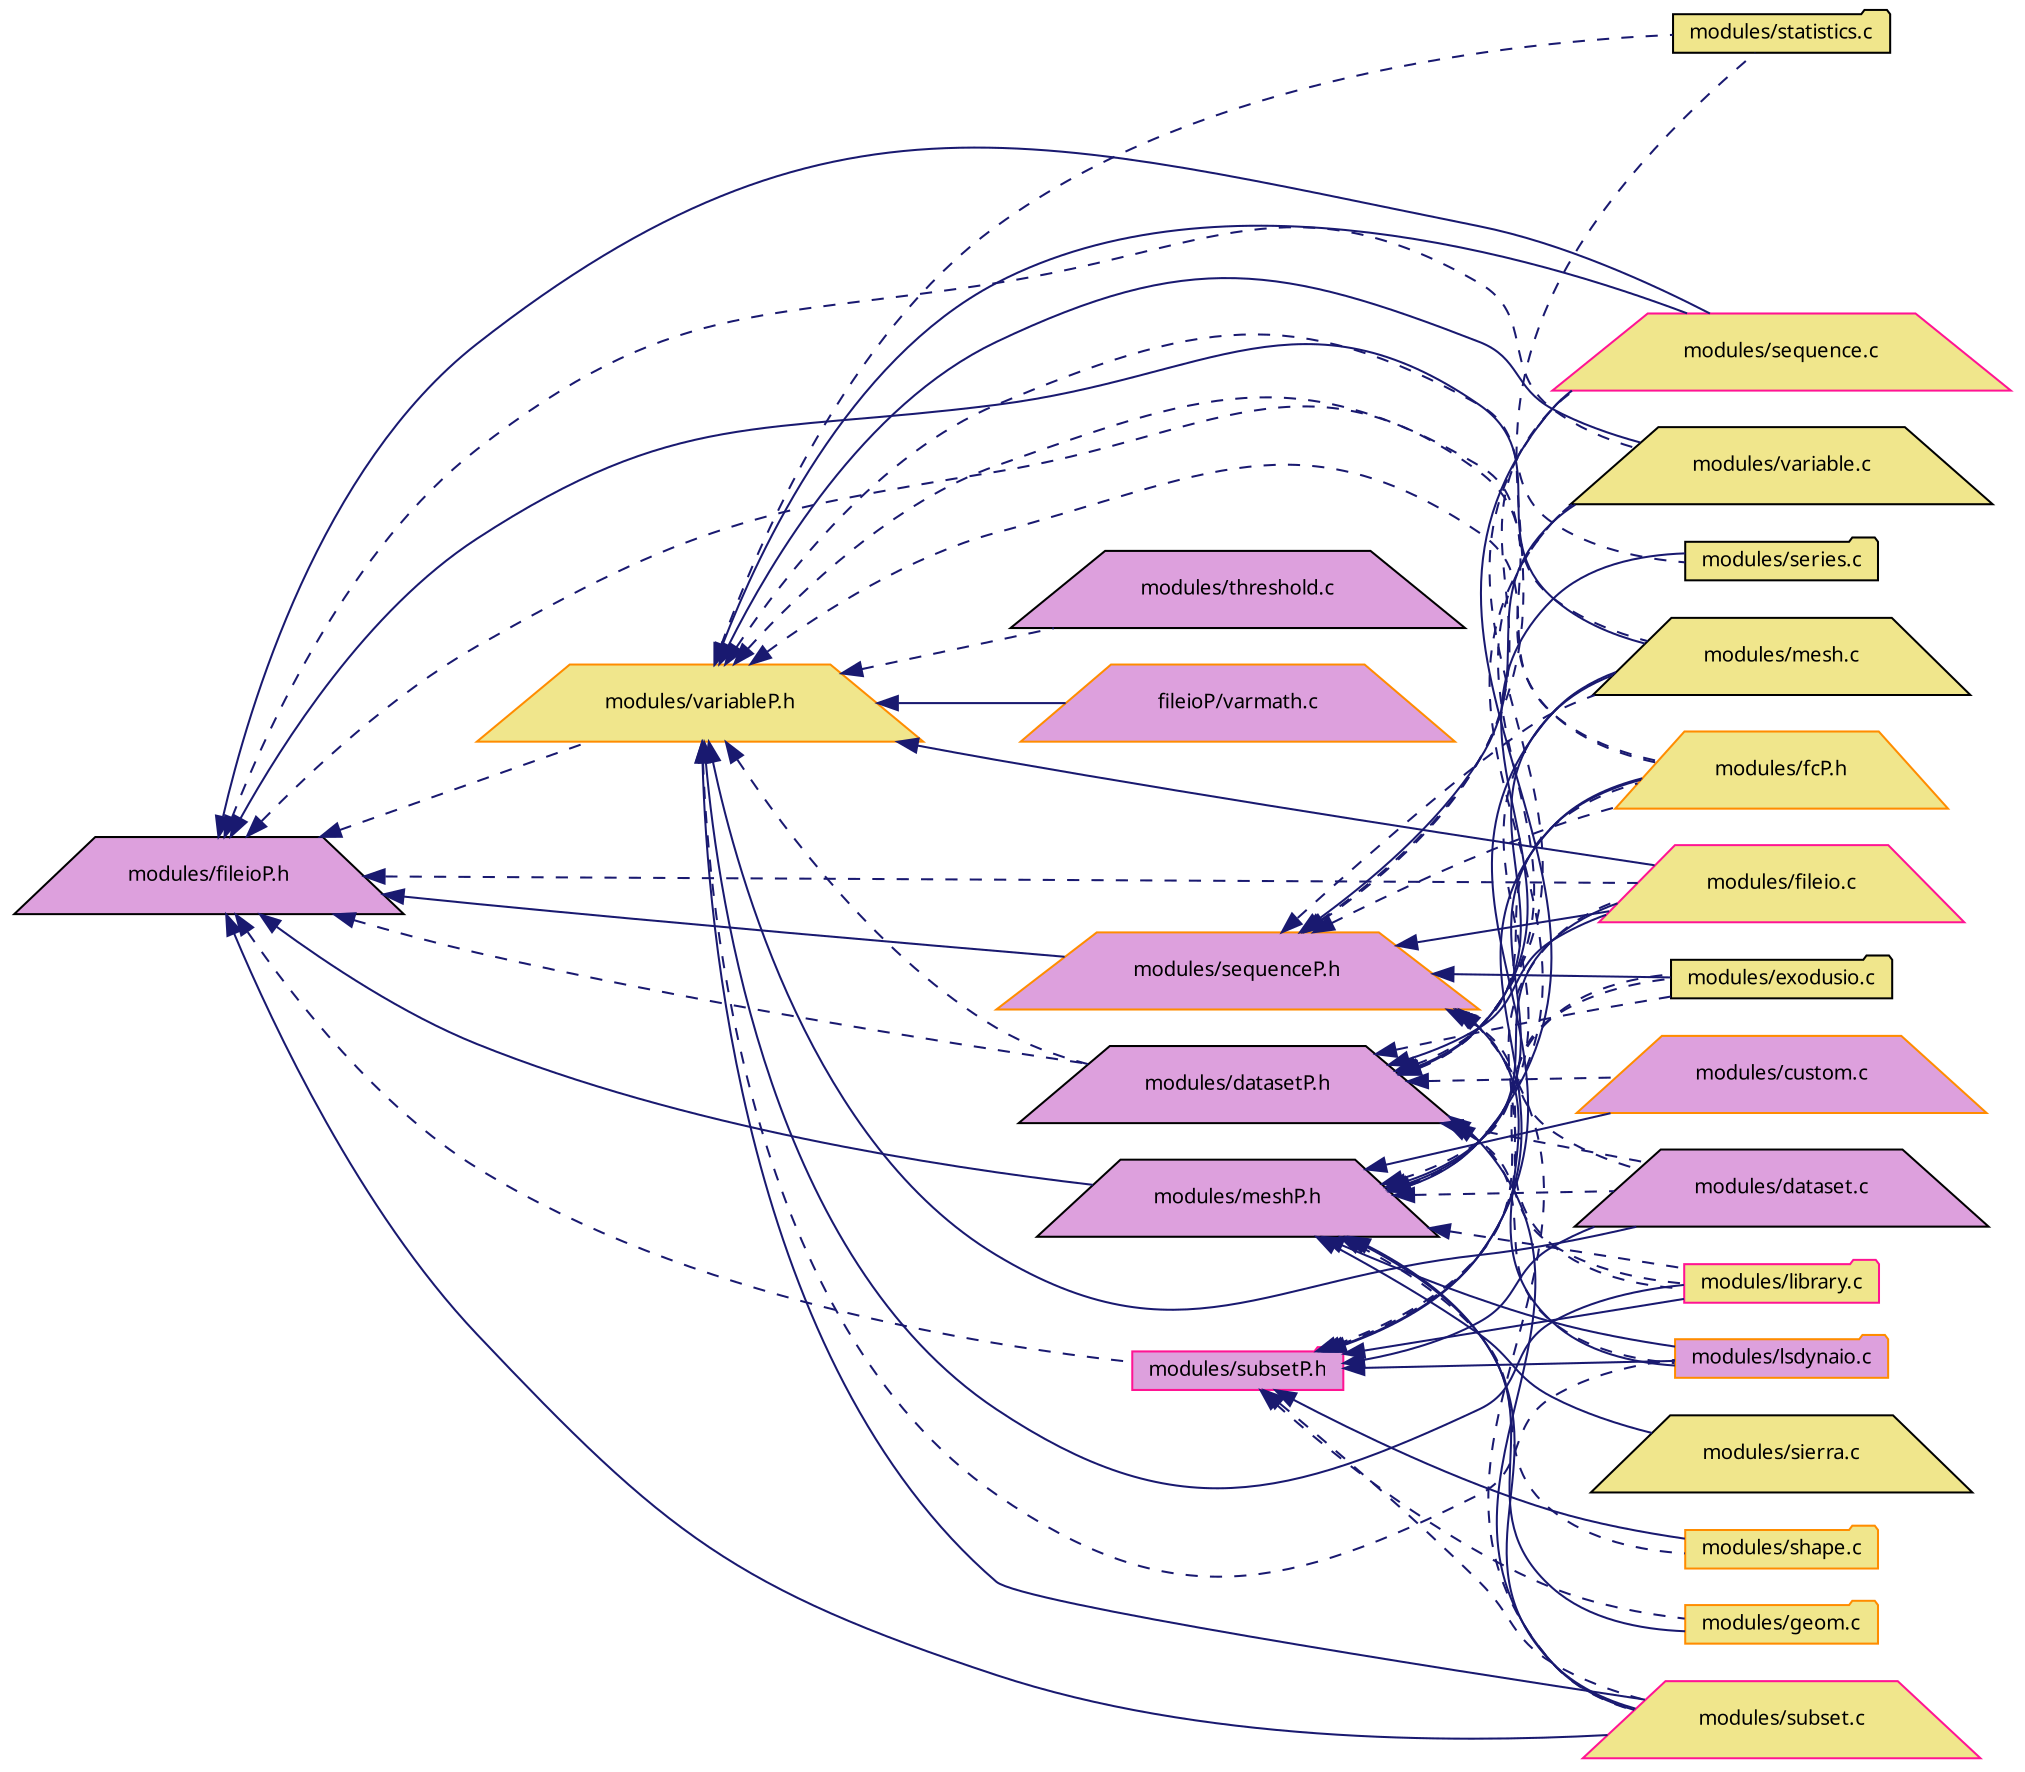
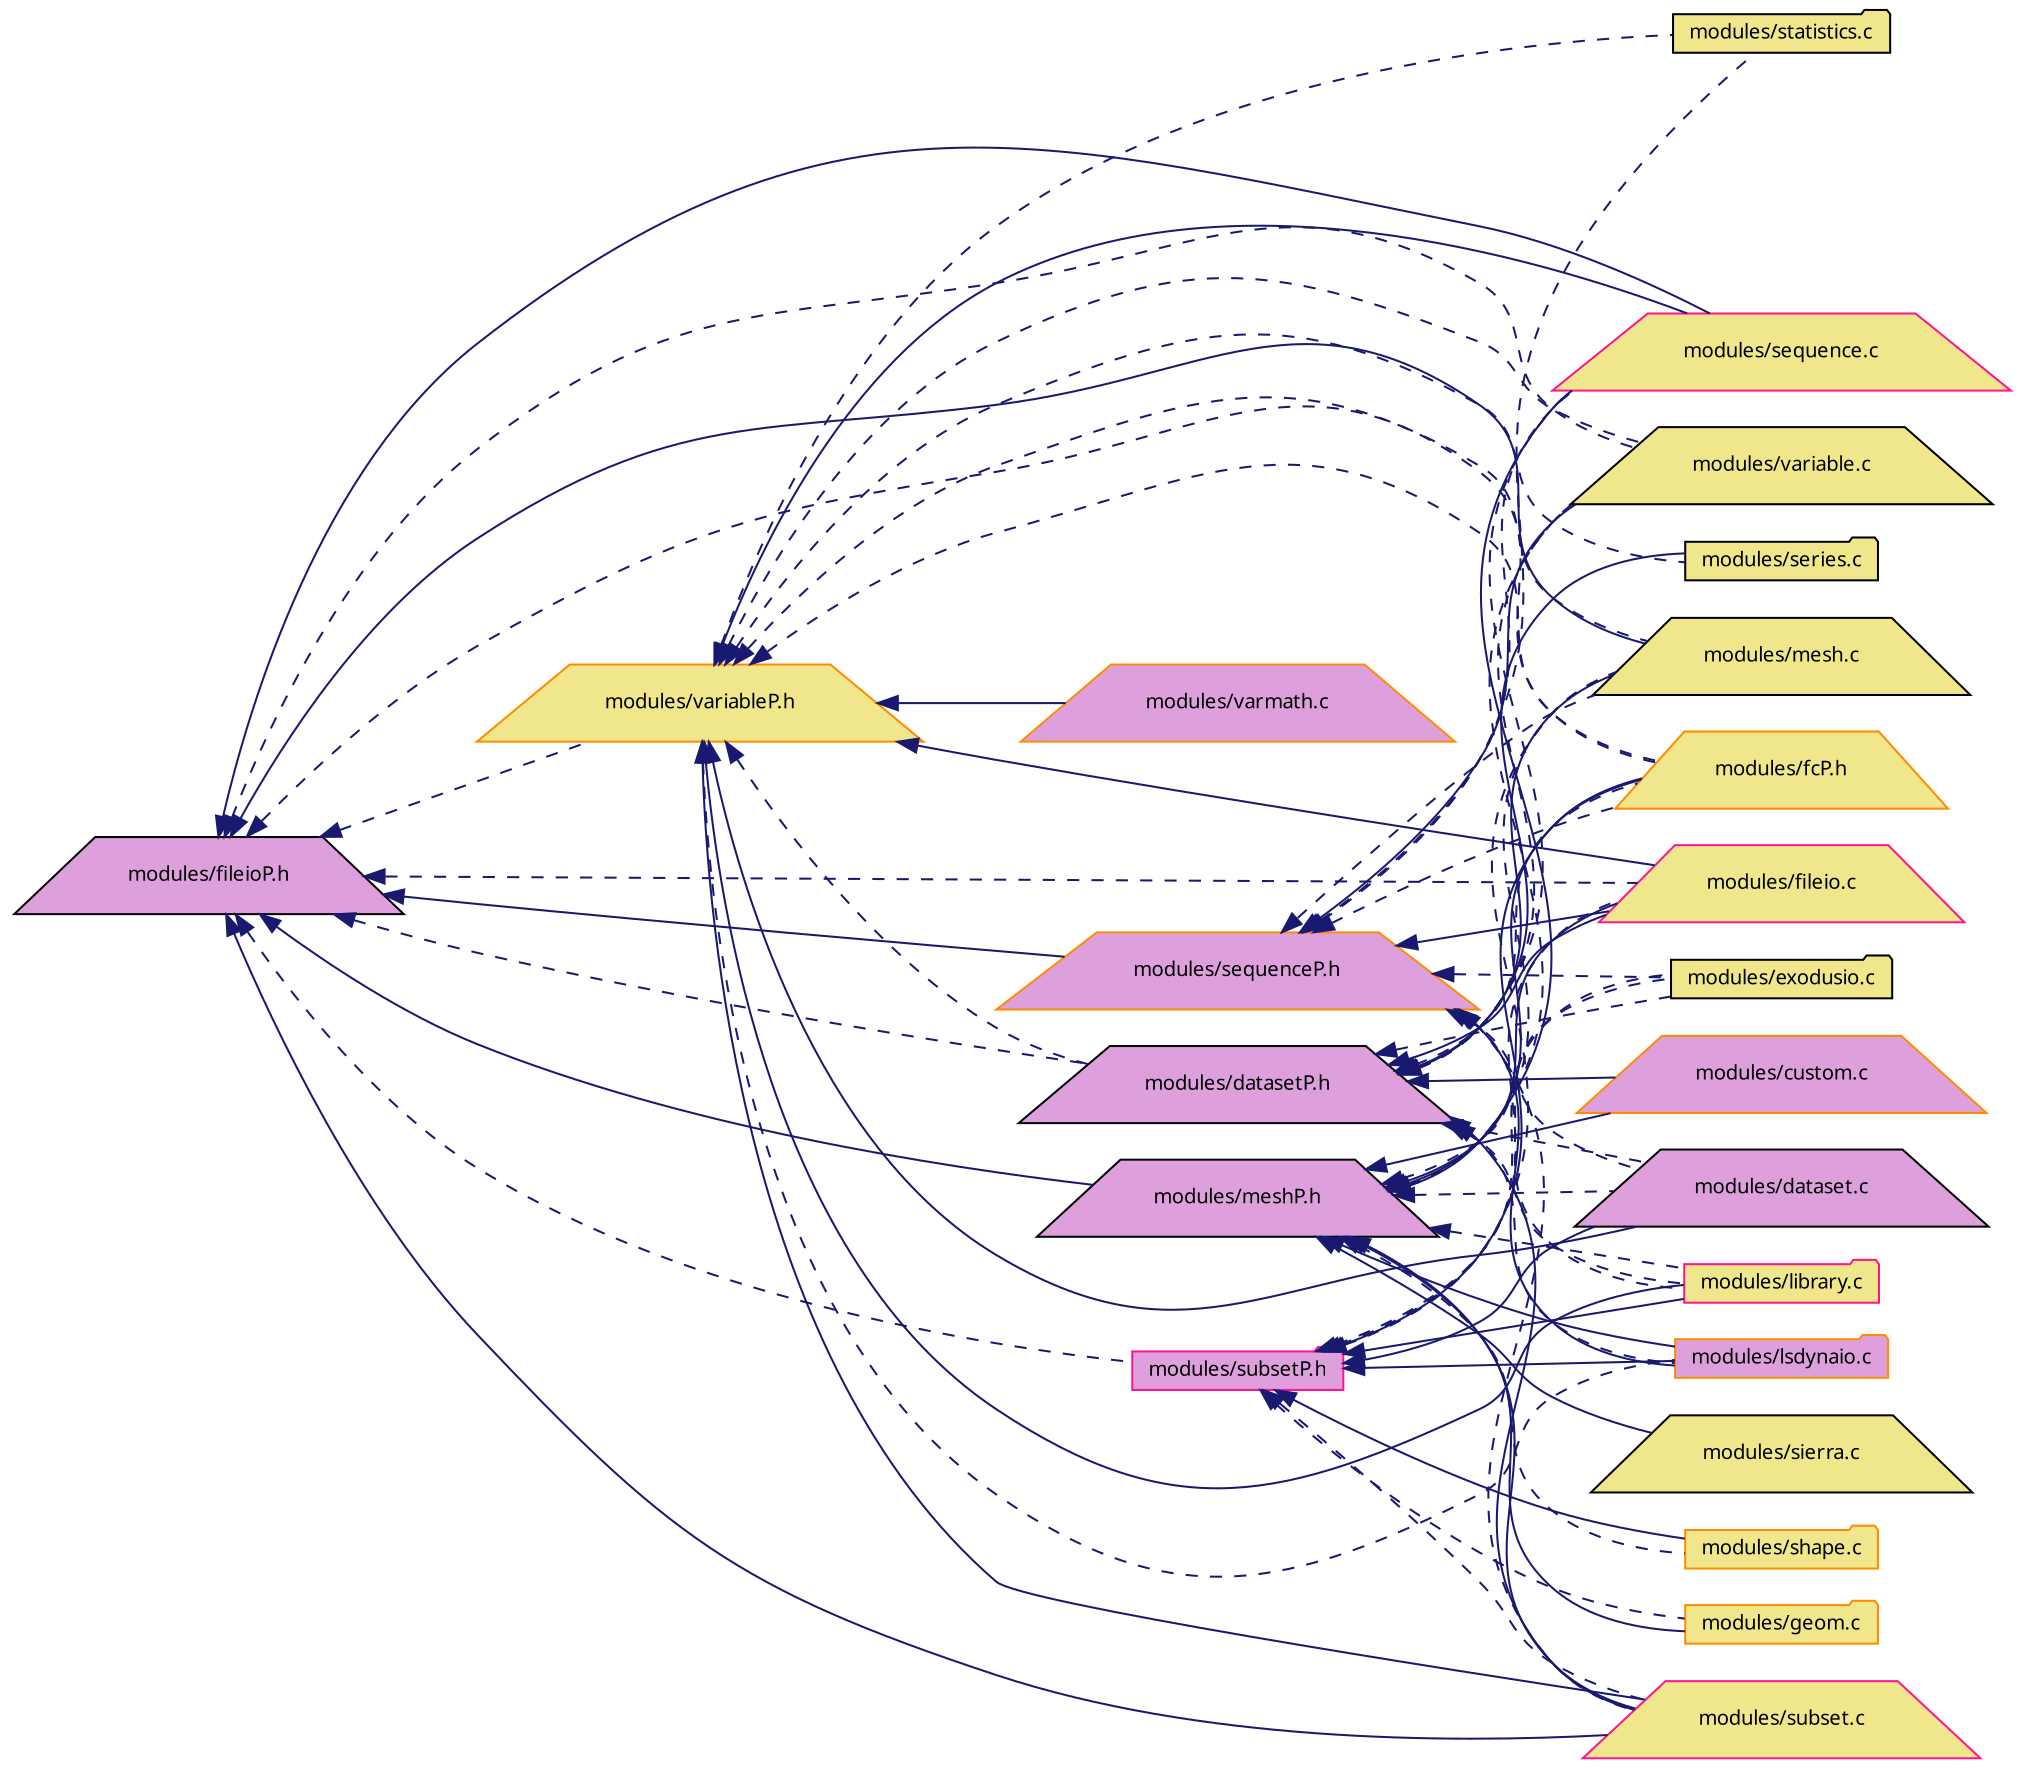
edge "modules/variable.c" -> "modules/variableP.h": style solid -> dashed
node "modules/threshold.c": removed
node "fileioP/varmath.c": label "fileioP/varmath.c" -> "modules/varmath.c"
edge "modules/mesh.c" -> "modules/subsetP.h": style solid -> dashed
edge "modules/exodusio.c" -> "modules/sequenceP.h": style solid -> dashed
edge "modules/custom.c" -> "modules/datasetP.h": style dashed -> solid
